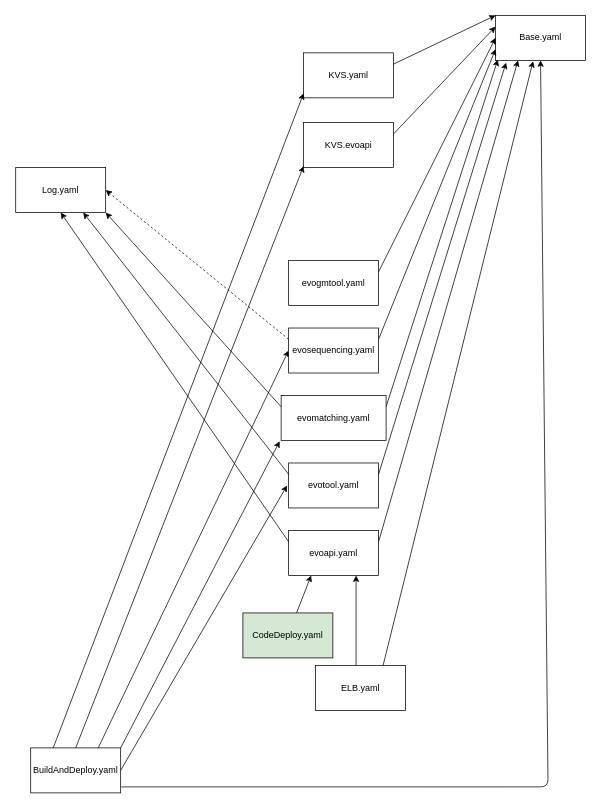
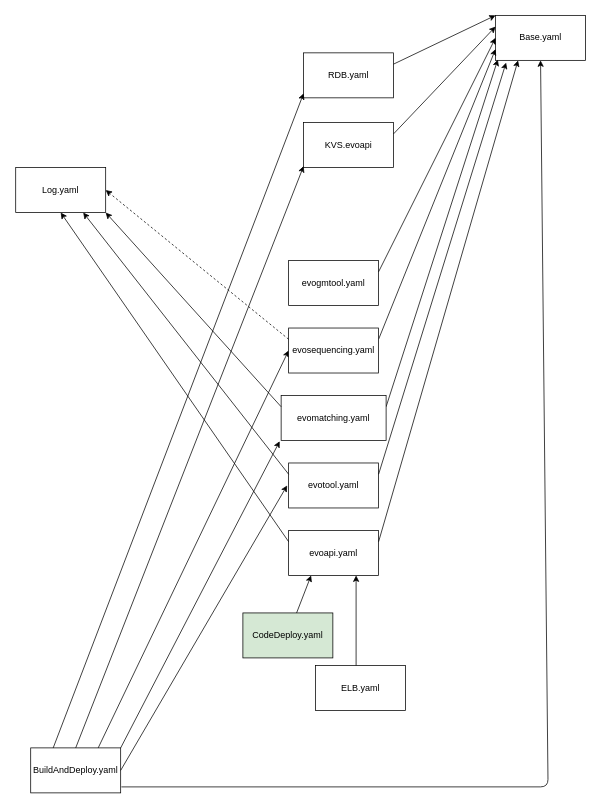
node "KVS.yaml": label "KVS.yaml" -> "RDB.yaml"
edge "ELB.yaml" -> "Base.yaml": removed
